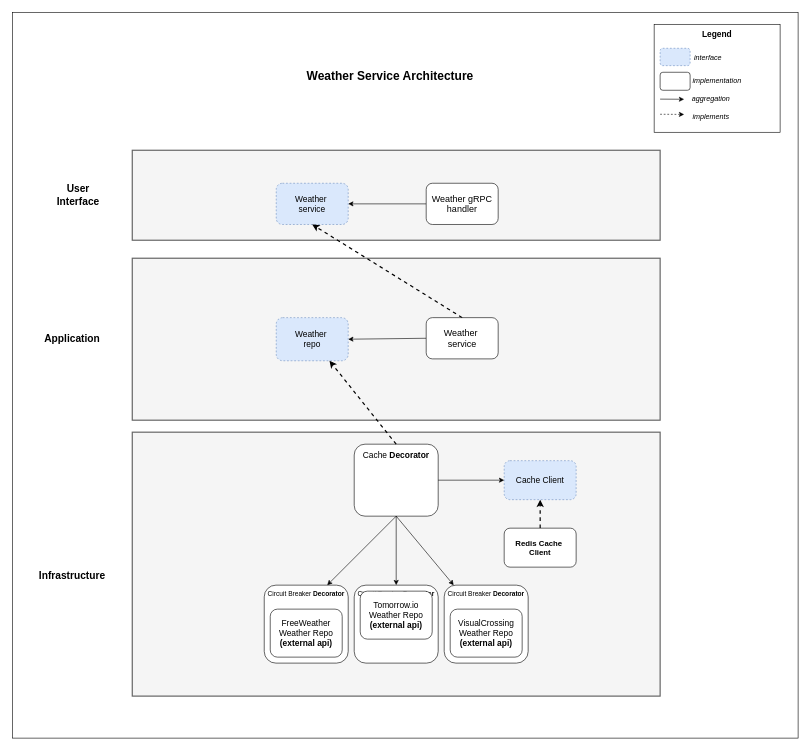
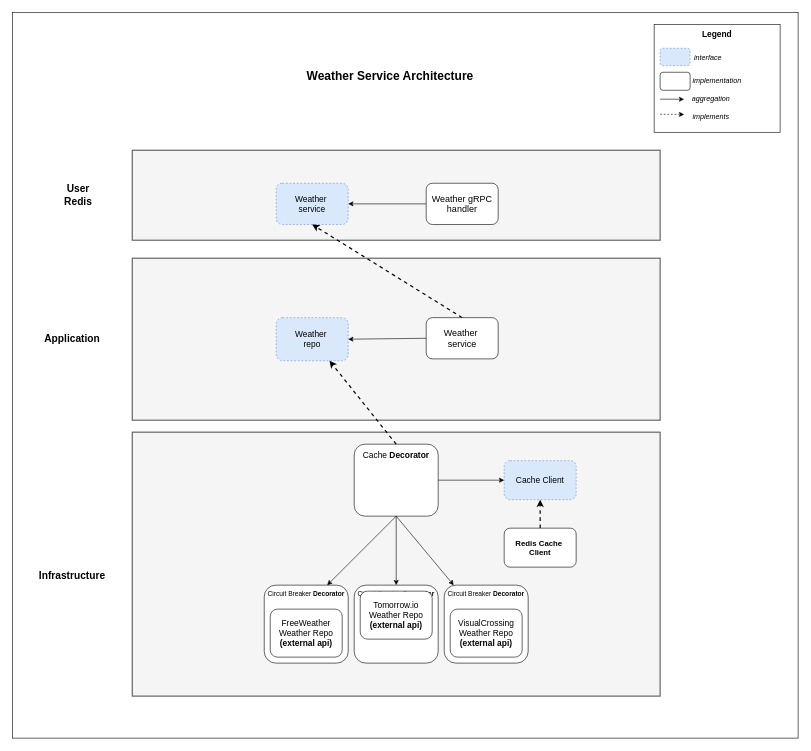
node "User Interface": label "User Interface" -> "User Redis"
